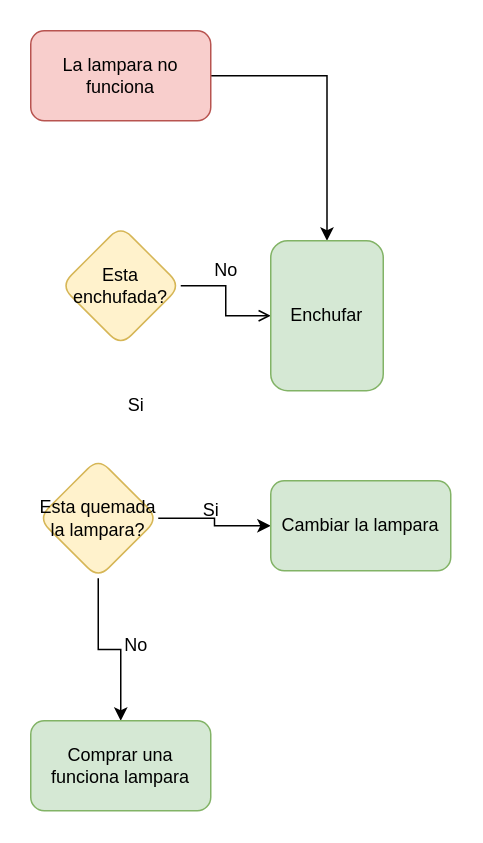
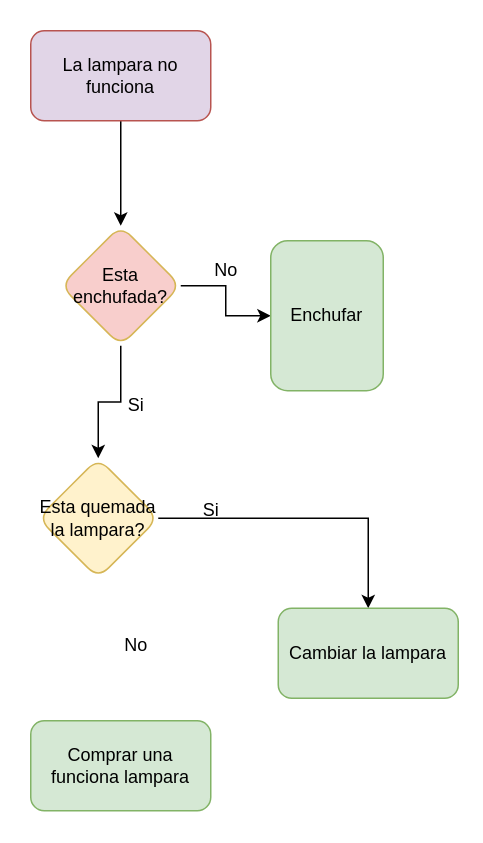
node "La lampara no funciona": fillcolor #f8cecc -> #e1d5e7
edge "La lampara no funciona" -> "Enchufar": now "La lampara no funciona" -> "Esta enchufada?"
node "Esta enchufada?": fillcolor #fff2cc -> #f8cecc
edge "Esta enchufada?" -> "Enchufar": arrowhead open -> classic
edge "Esta enchufada?" -> "Esta quemada la lampara?": added
node "Cambiar la lampara": moved (361, 526) -> (368, 653)
edge "Esta quemada la lampara?" -> "Comprar una funciona lampara": removed
